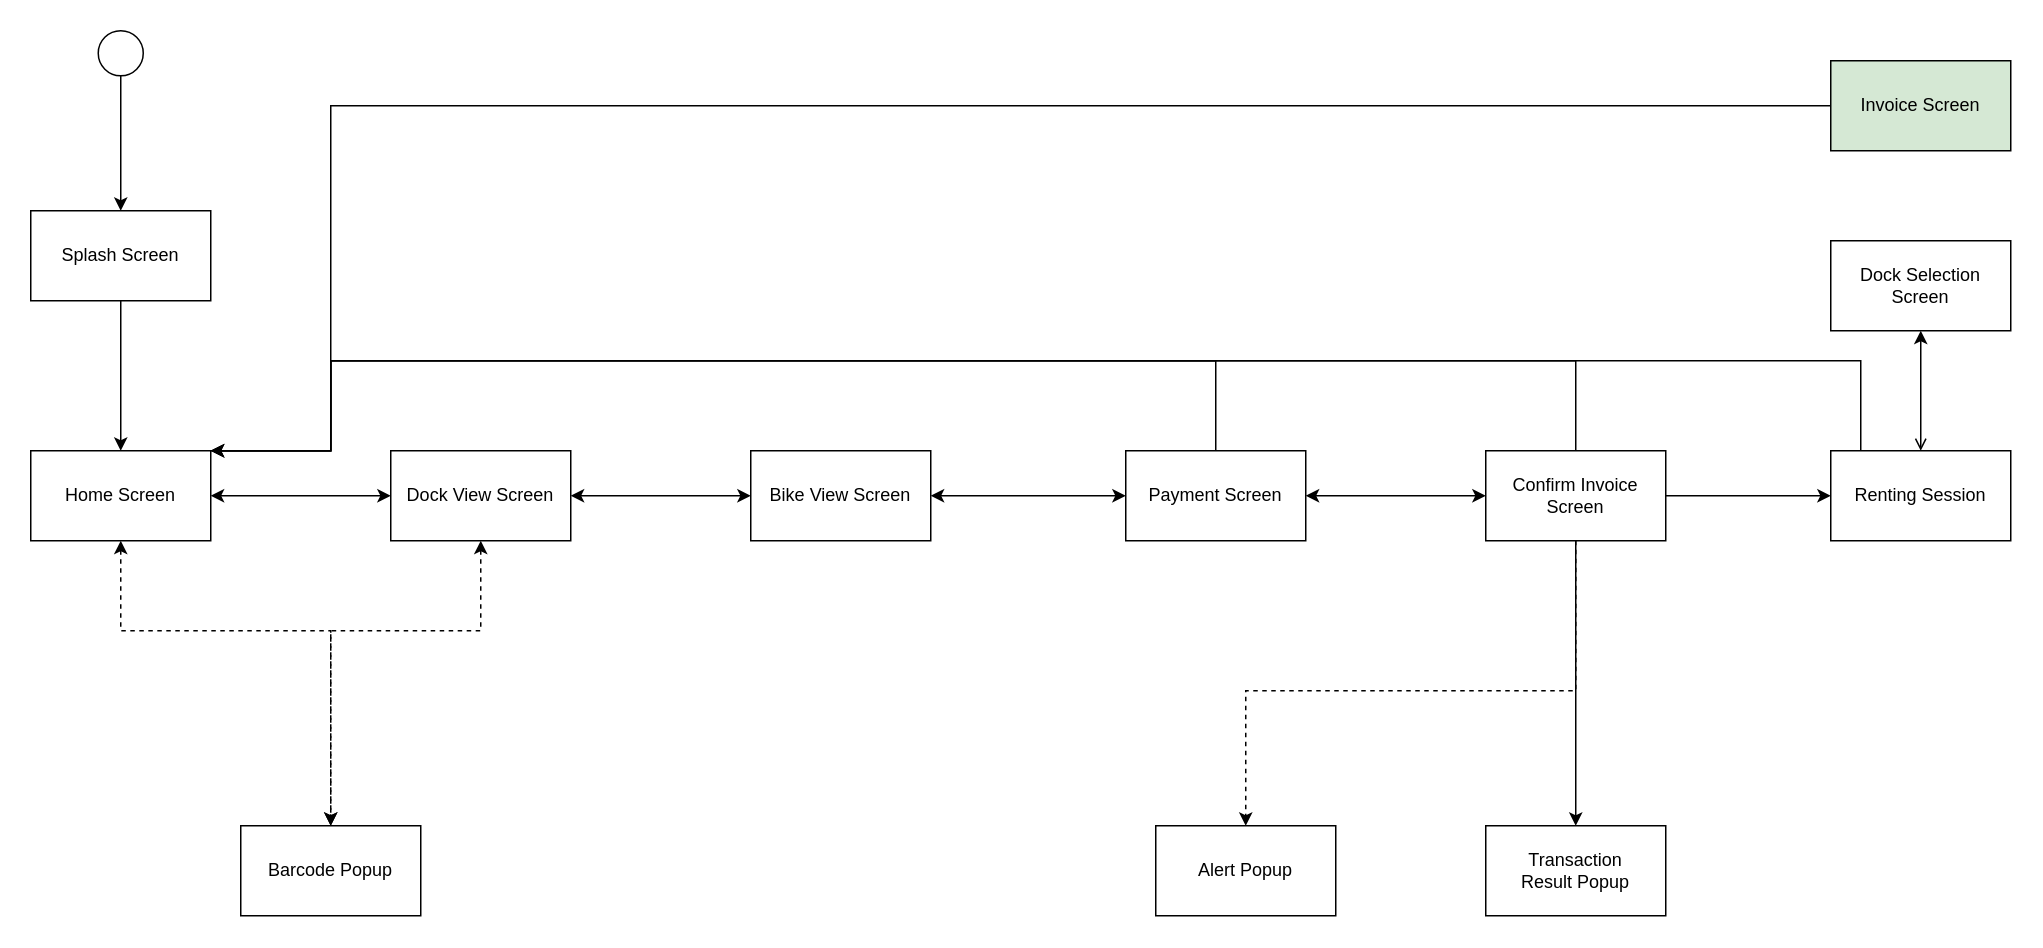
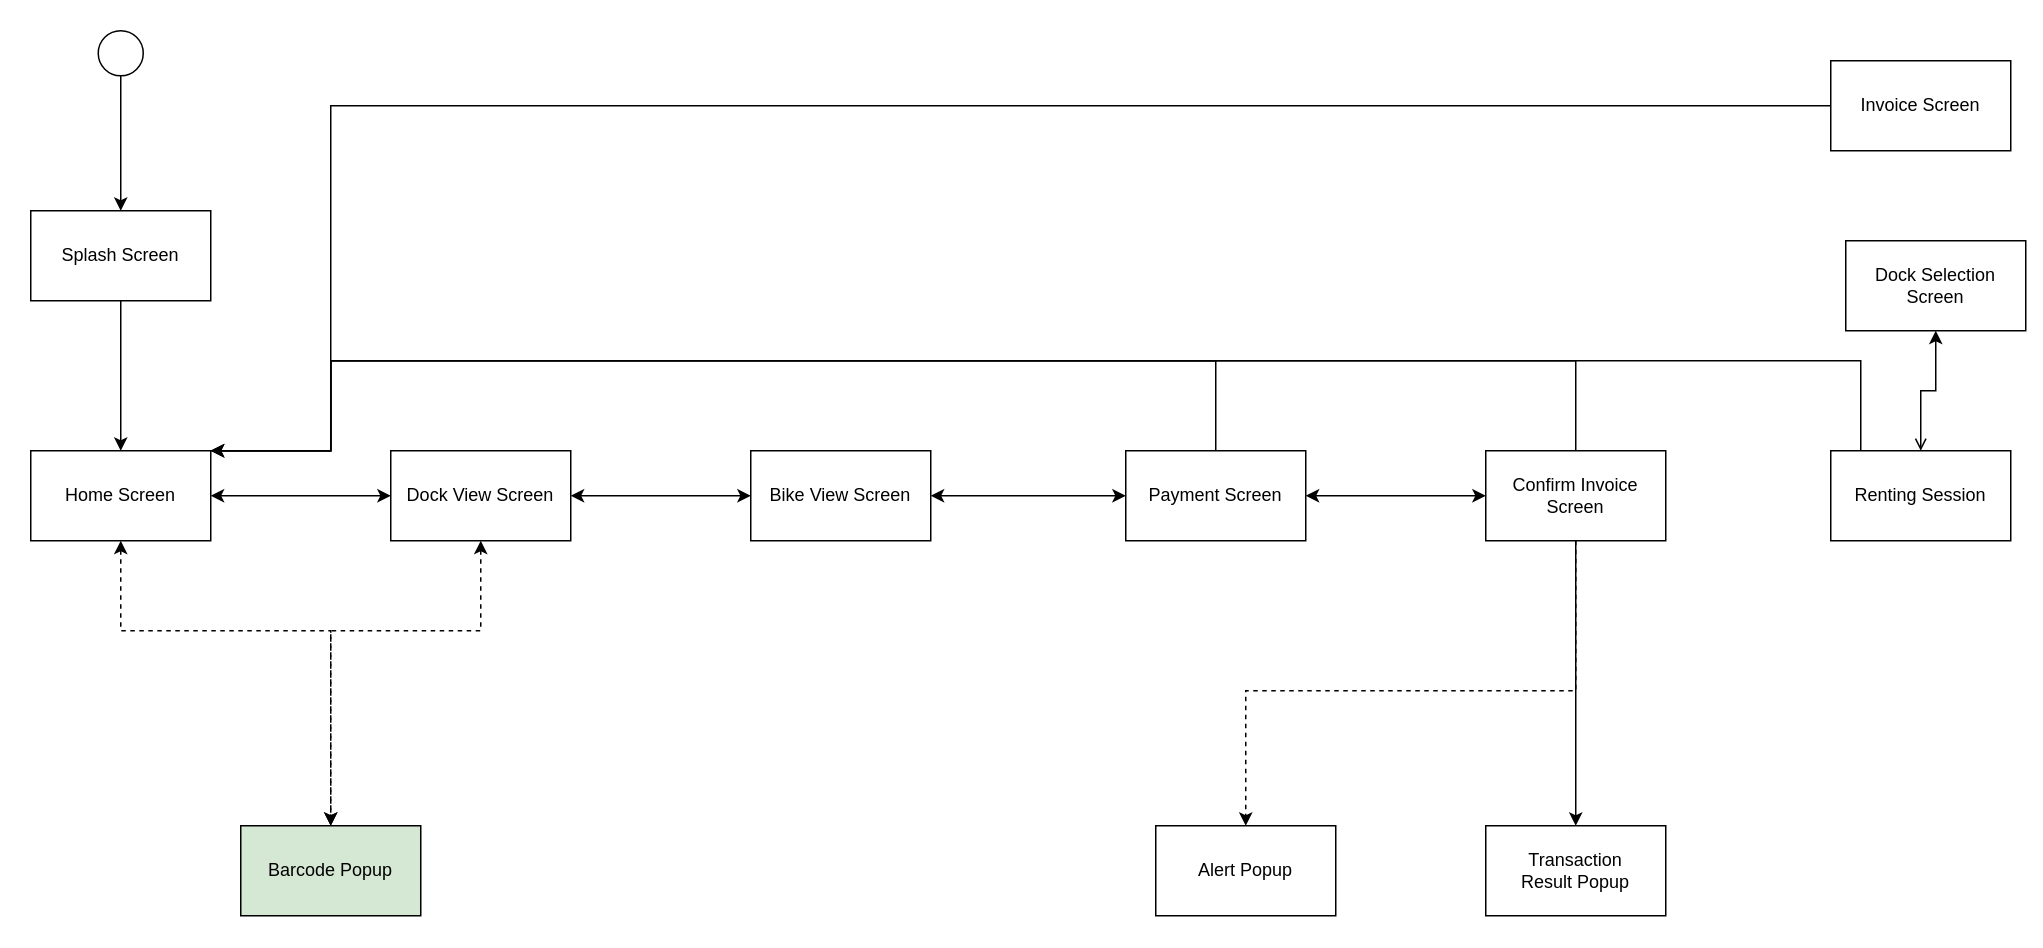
node "Invoice Screen": fillcolor #d5e8d4 -> #ffffff
node "Dock Selection Screen": moved (1921, 286) -> (1936, 286)
edge "Confirm Invoice Screen" -> "Renting Session": removed
node "Barcode Popup": fillcolor #ffffff -> #d5e8d4
